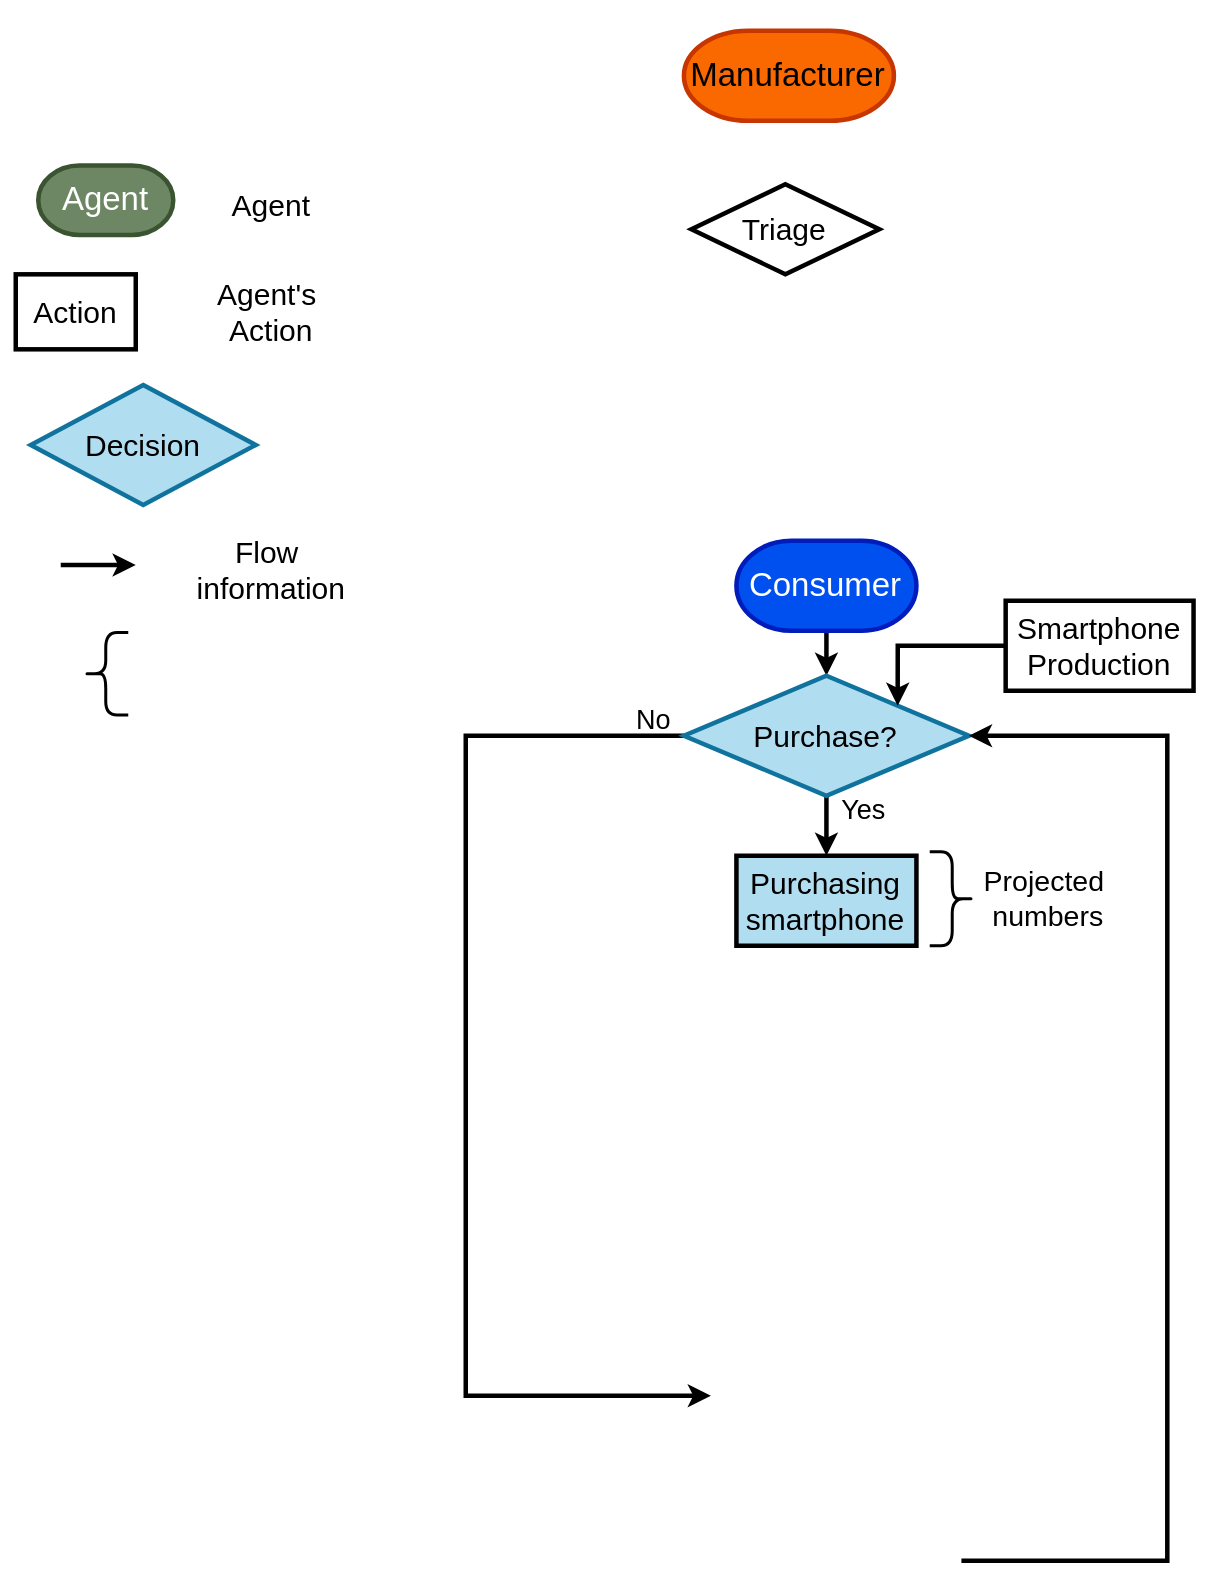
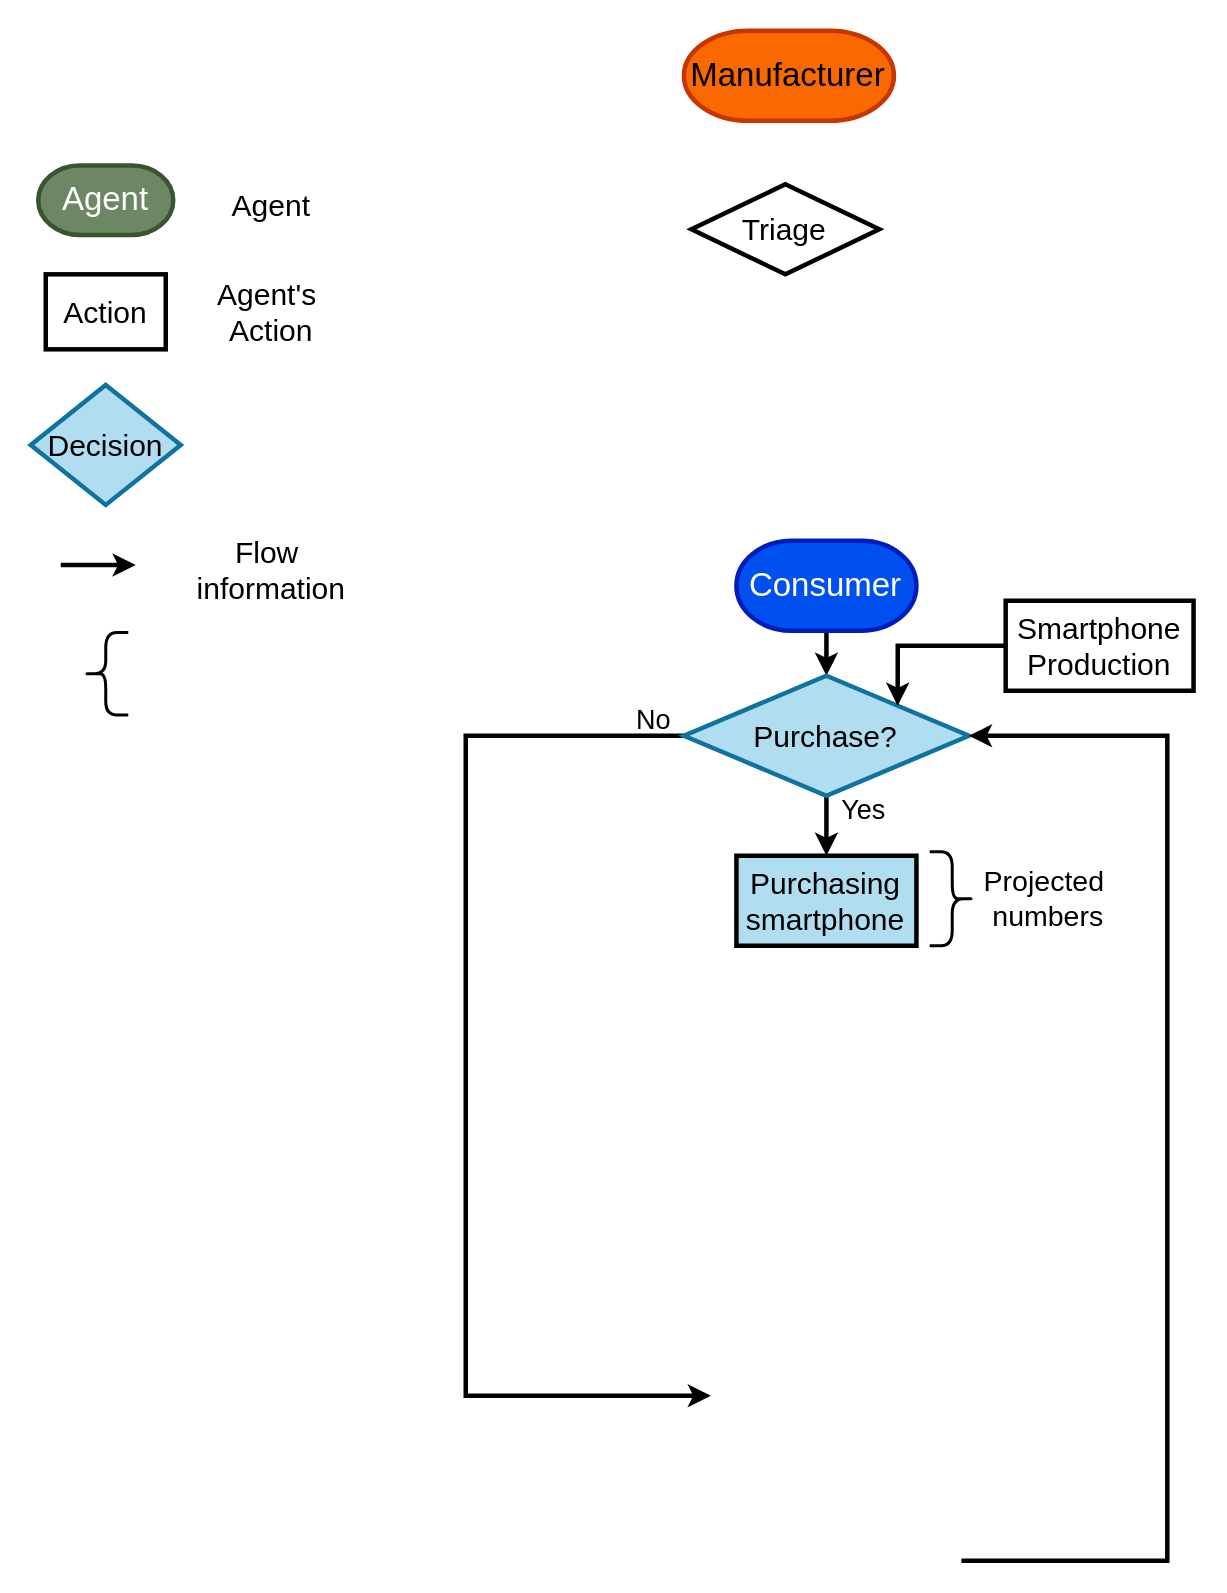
node "Action": moved (76, 312) -> (106, 312)
node "Decision": size 225x120 -> 150x120
